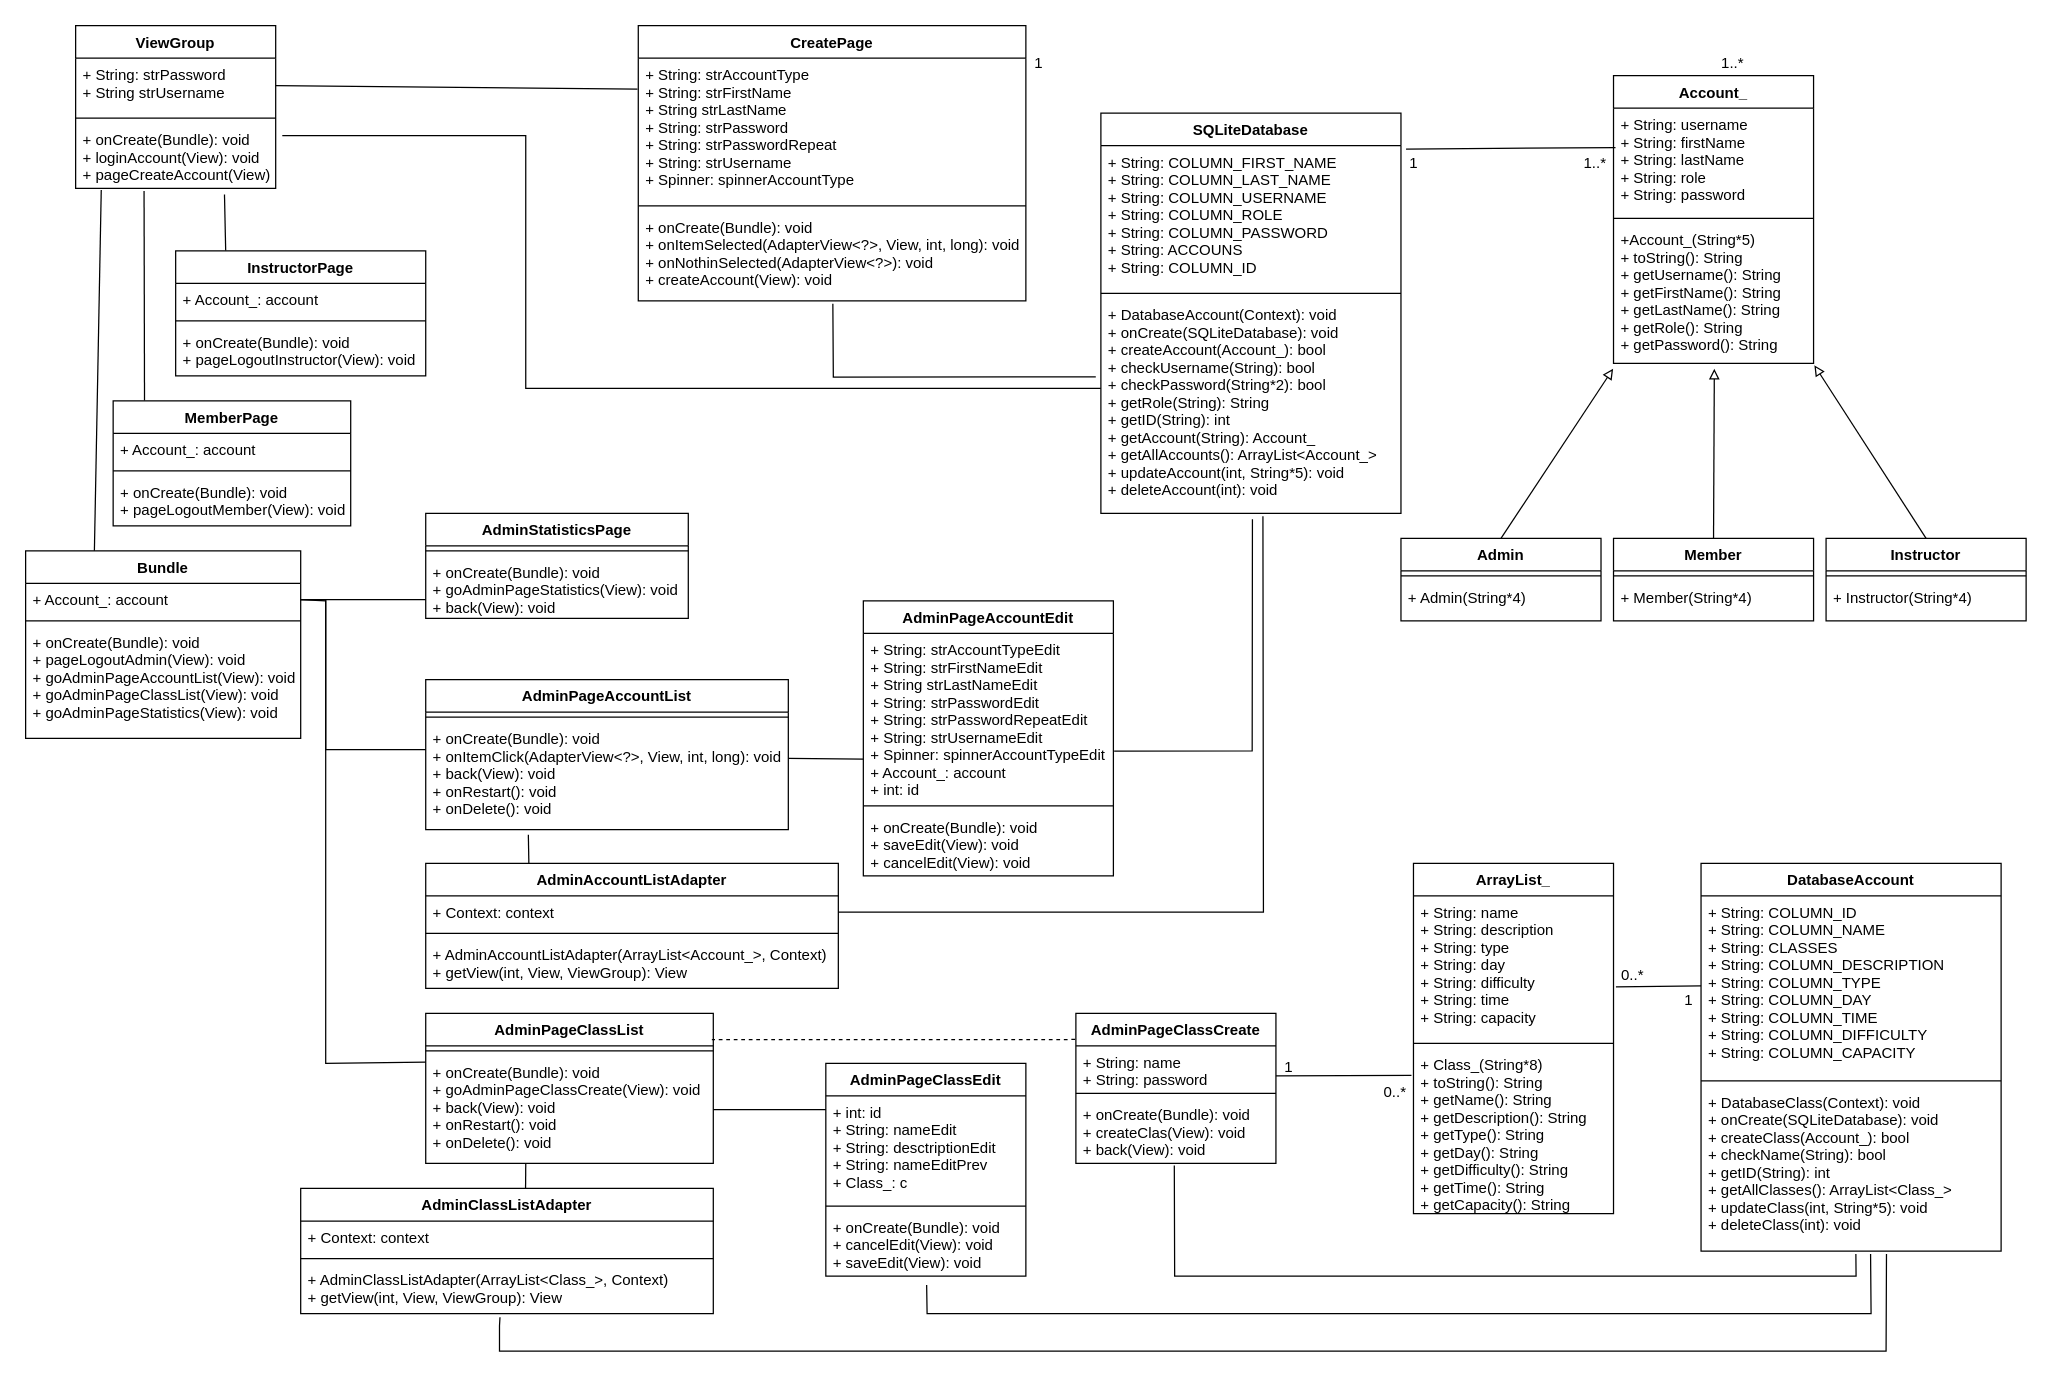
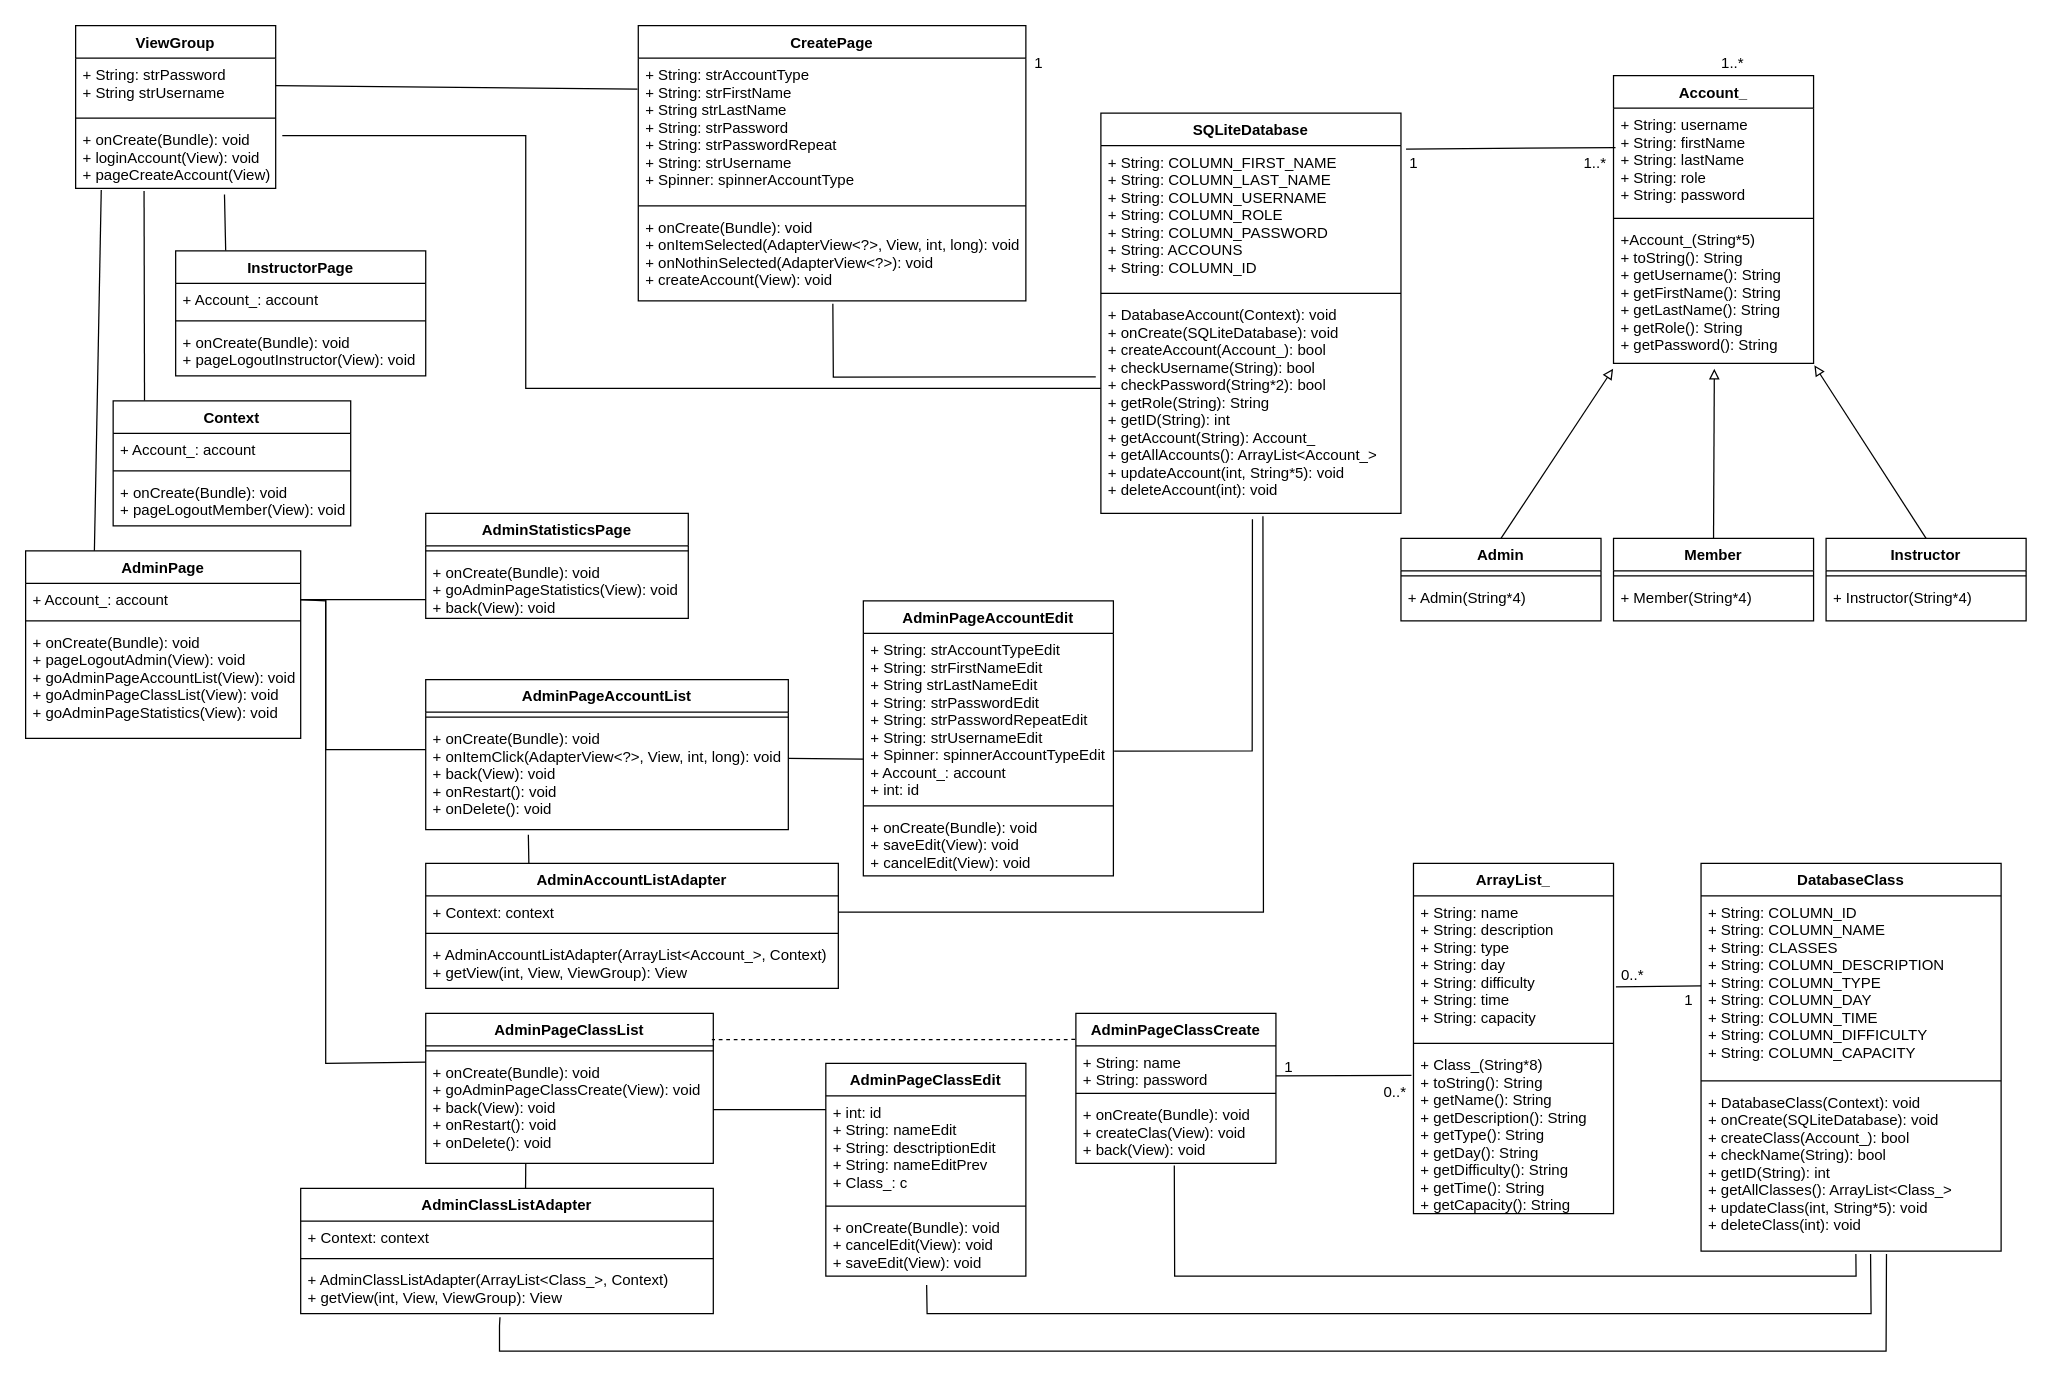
node "MemberPage": label "MemberPage" -> "Context"
node "Bundle": label "Bundle" -> "AdminPage"
node "DatabaseAccount": label "DatabaseAccount" -> "DatabaseClass"
